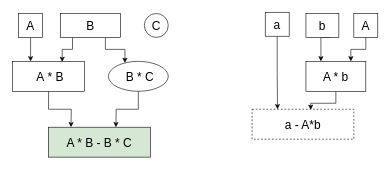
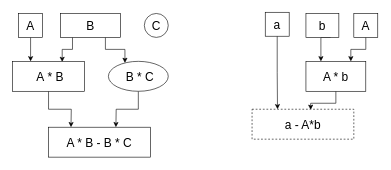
node "A * B - B * C": fillcolor #d5e8d4 -> #ffffff
